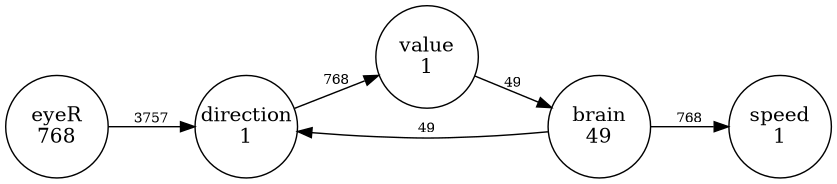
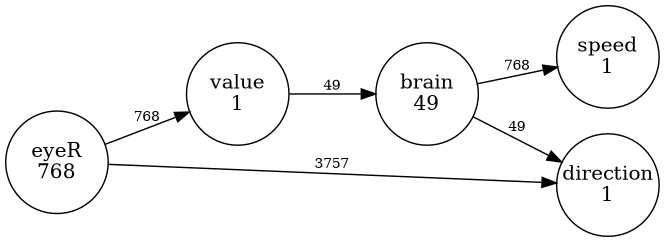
edge "direction 1" -> "value 1": now "eyeR 768" -> "value 1"
